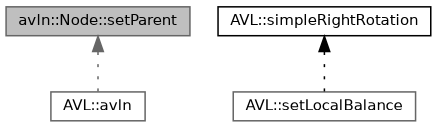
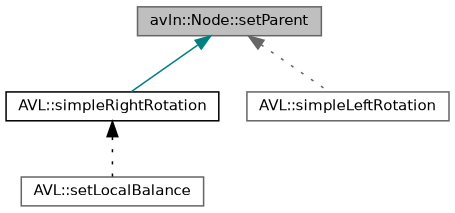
edge "AVL::simpleRightRotation" -> "avln::Node::setParent": added
node "AVL::avln": label "AVL::avln" -> "AVL::simpleLeftRotation"
